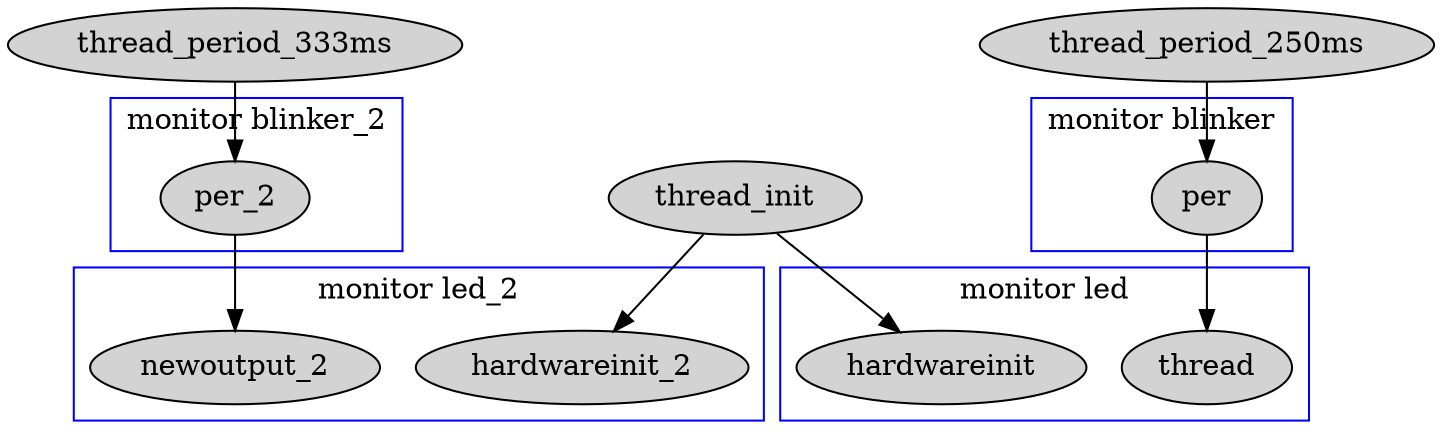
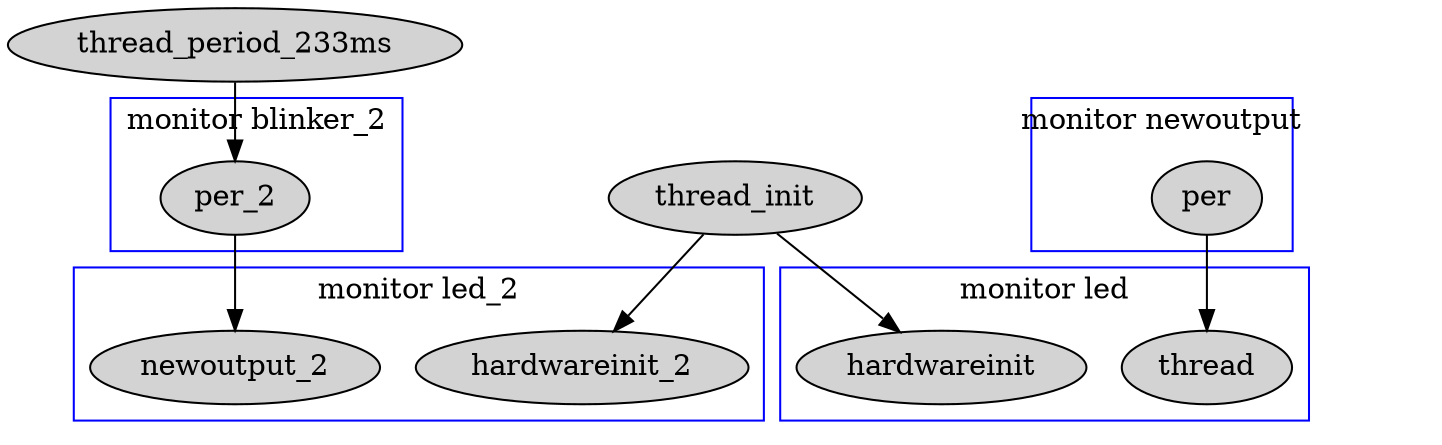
node "thread_period_333ms": label "thread_period_333ms" -> "thread_period_233ms"
node "thread_period_250ms": removed
cluster "monitor blinker": label "monitor blinker" -> "monitor newoutput"
